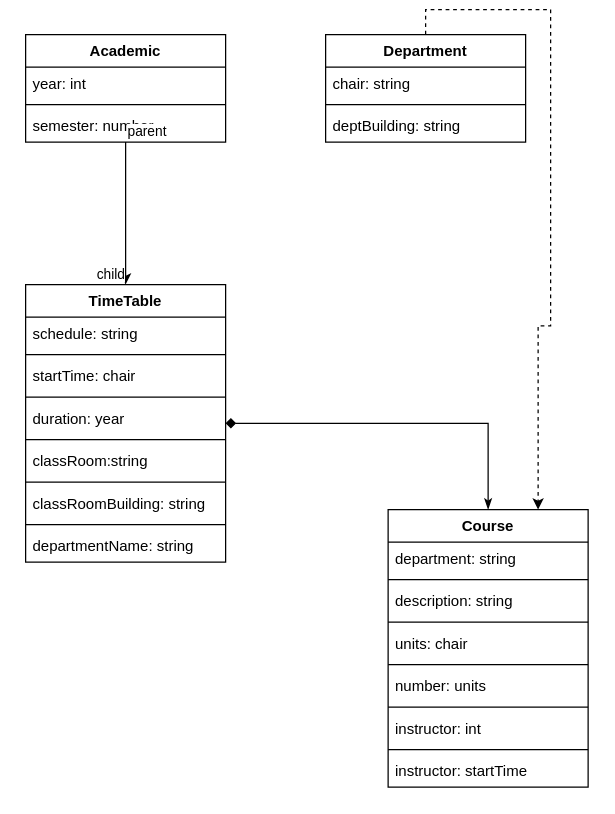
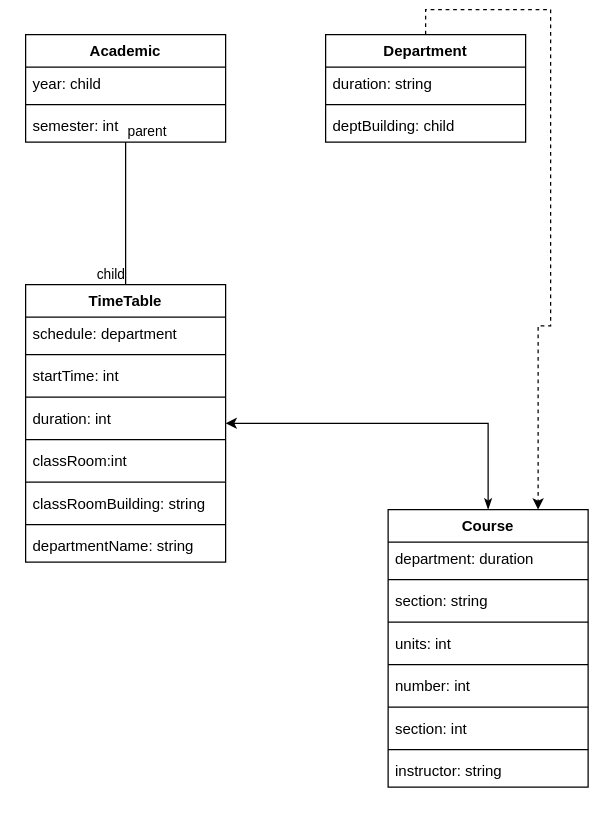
node "year: int": label "year: int" -> "year: child"
node "chair: string": label "chair: string" -> "duration: string"
node "semester: number": label "semester: number" -> "semester: int"
node "deptBuilding: string": label "deptBuilding: string" -> "deptBuilding: child"
edge "Academic" -> "TimeTable": arrowhead classic -> none
node "schedule: string": label "schedule: string" -> "schedule: department"
node "startTime: chair": label "startTime: chair" -> "startTime: int"
node "duration: year": label "duration: year" -> "duration: int"
edge "TimeTable" -- "Course": arrowhead diamond -> classic
node "classRoom:string": label "classRoom:string" -> "classRoom:int"
node "department: string": label "department: string" -> "department: duration"
node "description: string": label "description: string" -> "section: string"
node "units: chair": label "units: chair" -> "units: int"
node "number: units": label "number: units" -> "number: int"
node "instructor: int": label "instructor: int" -> "section: int"
node "instructor: startTime": label "instructor: startTime" -> "instructor: string"
